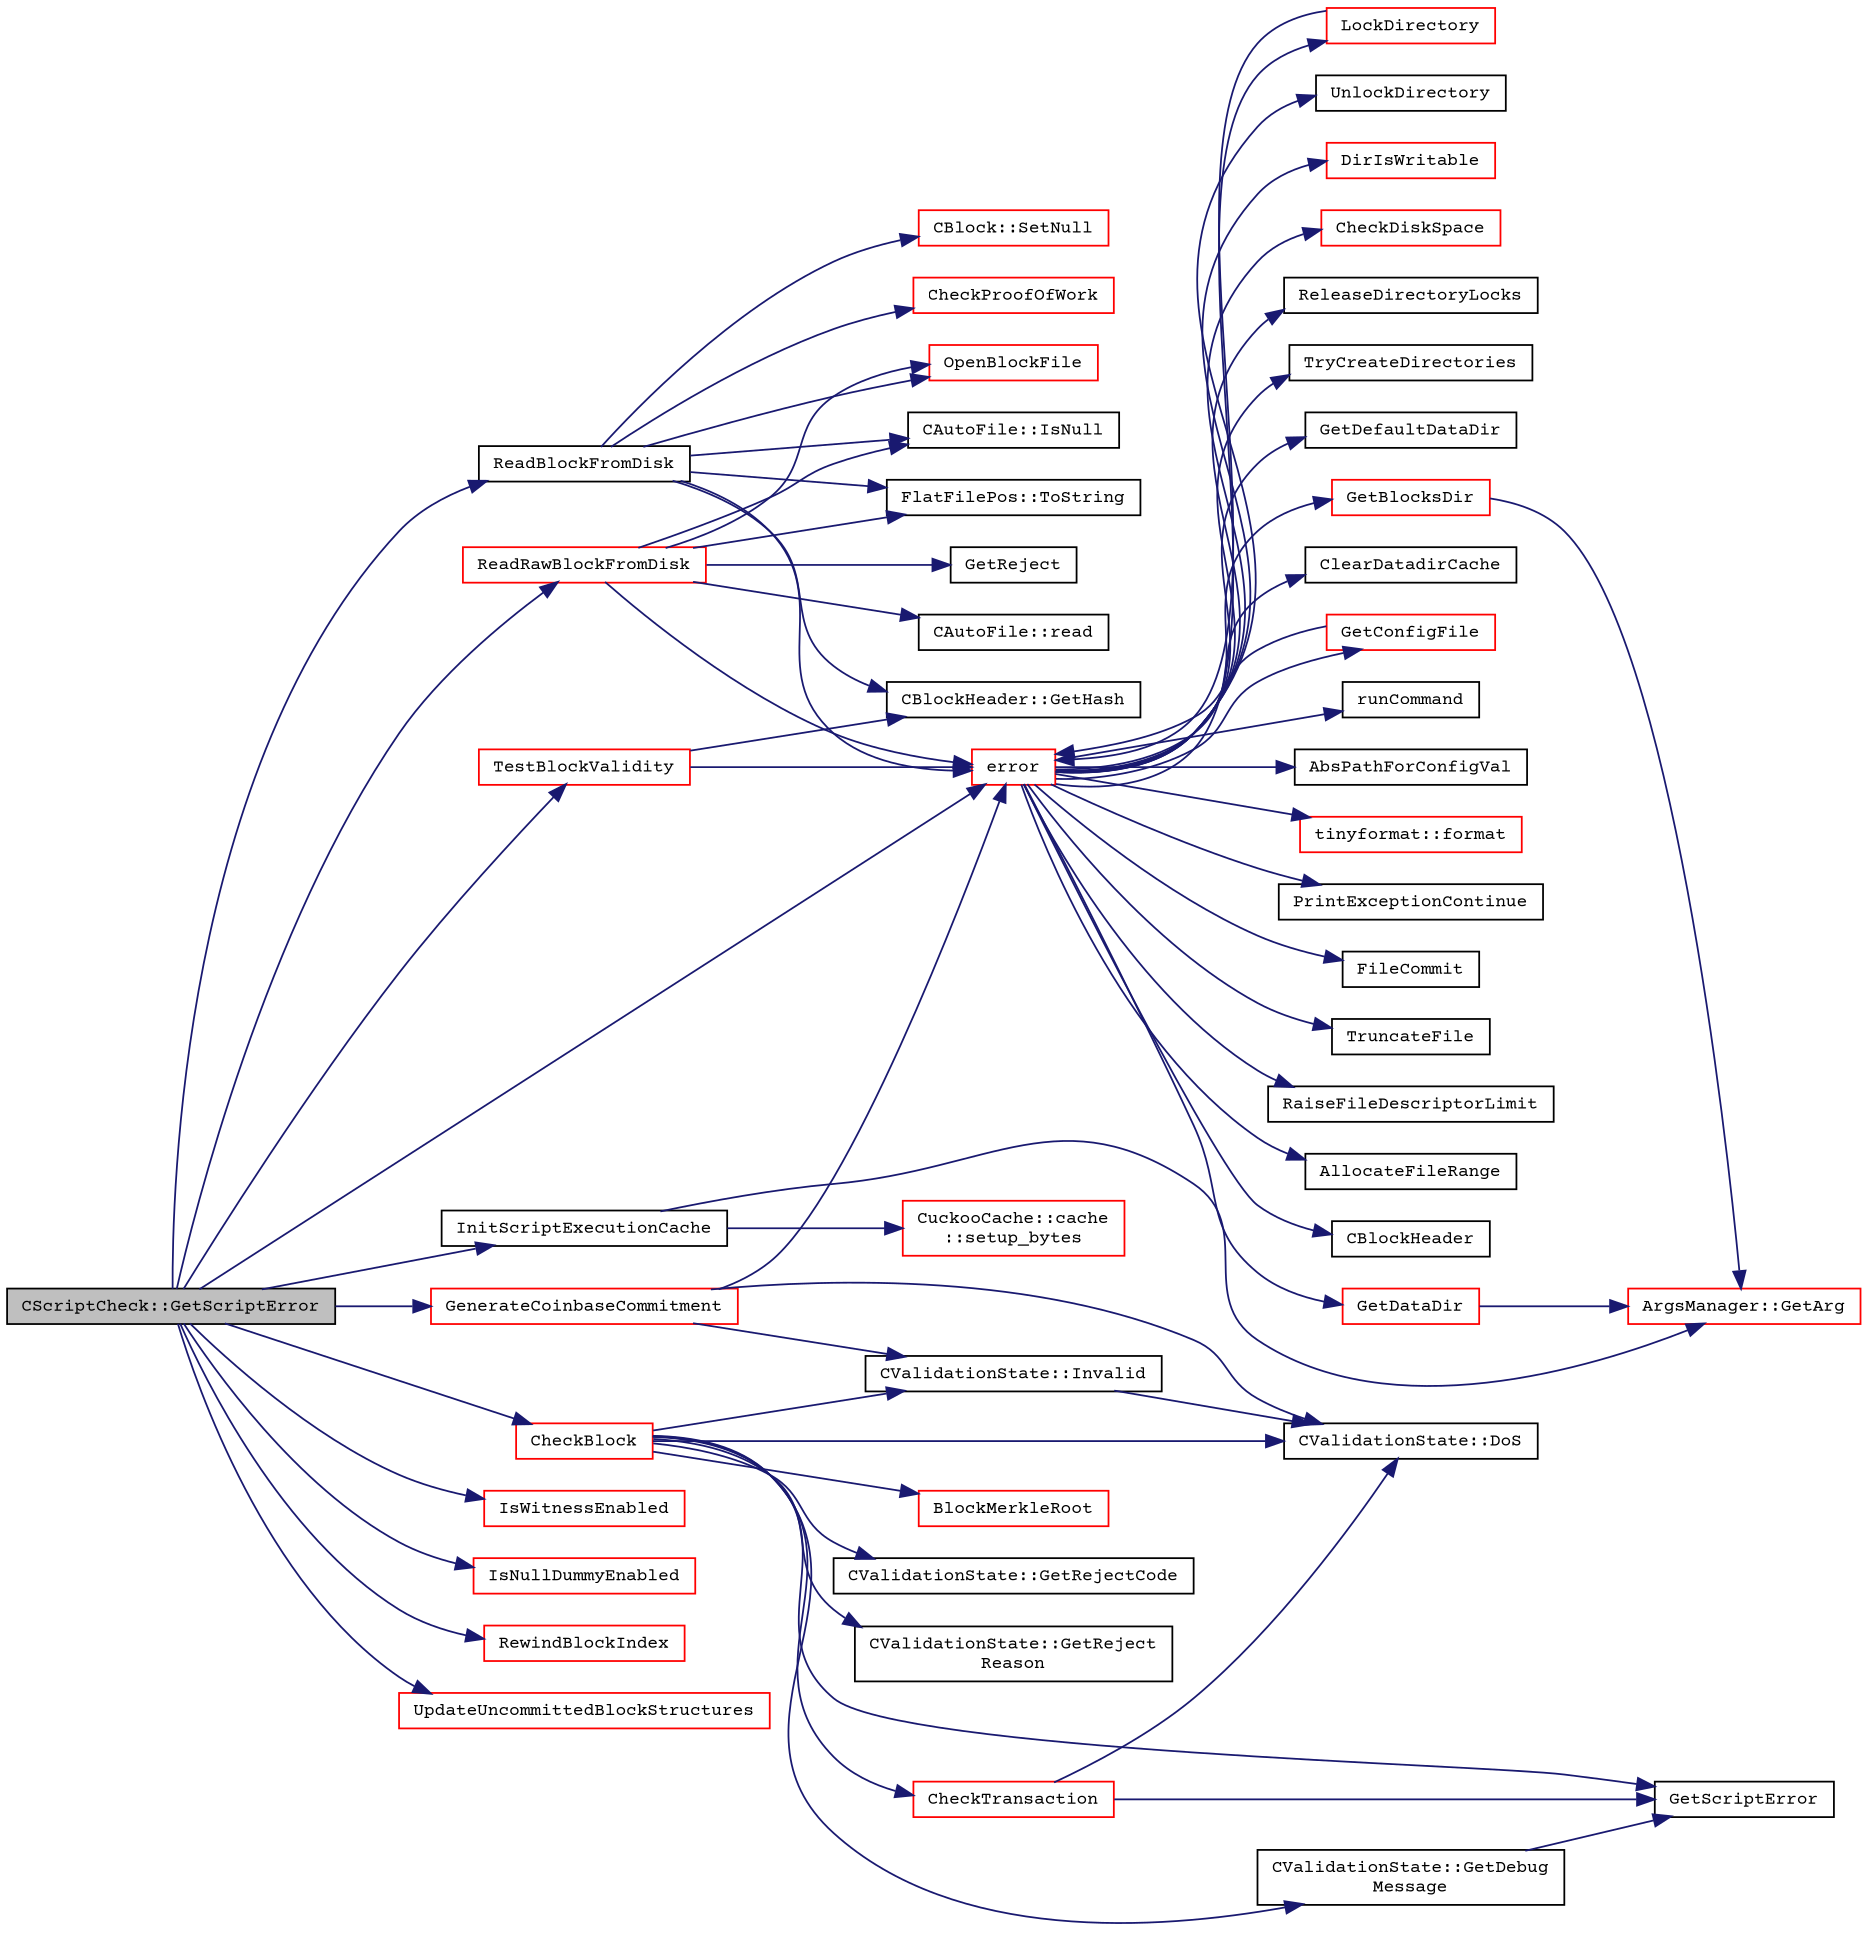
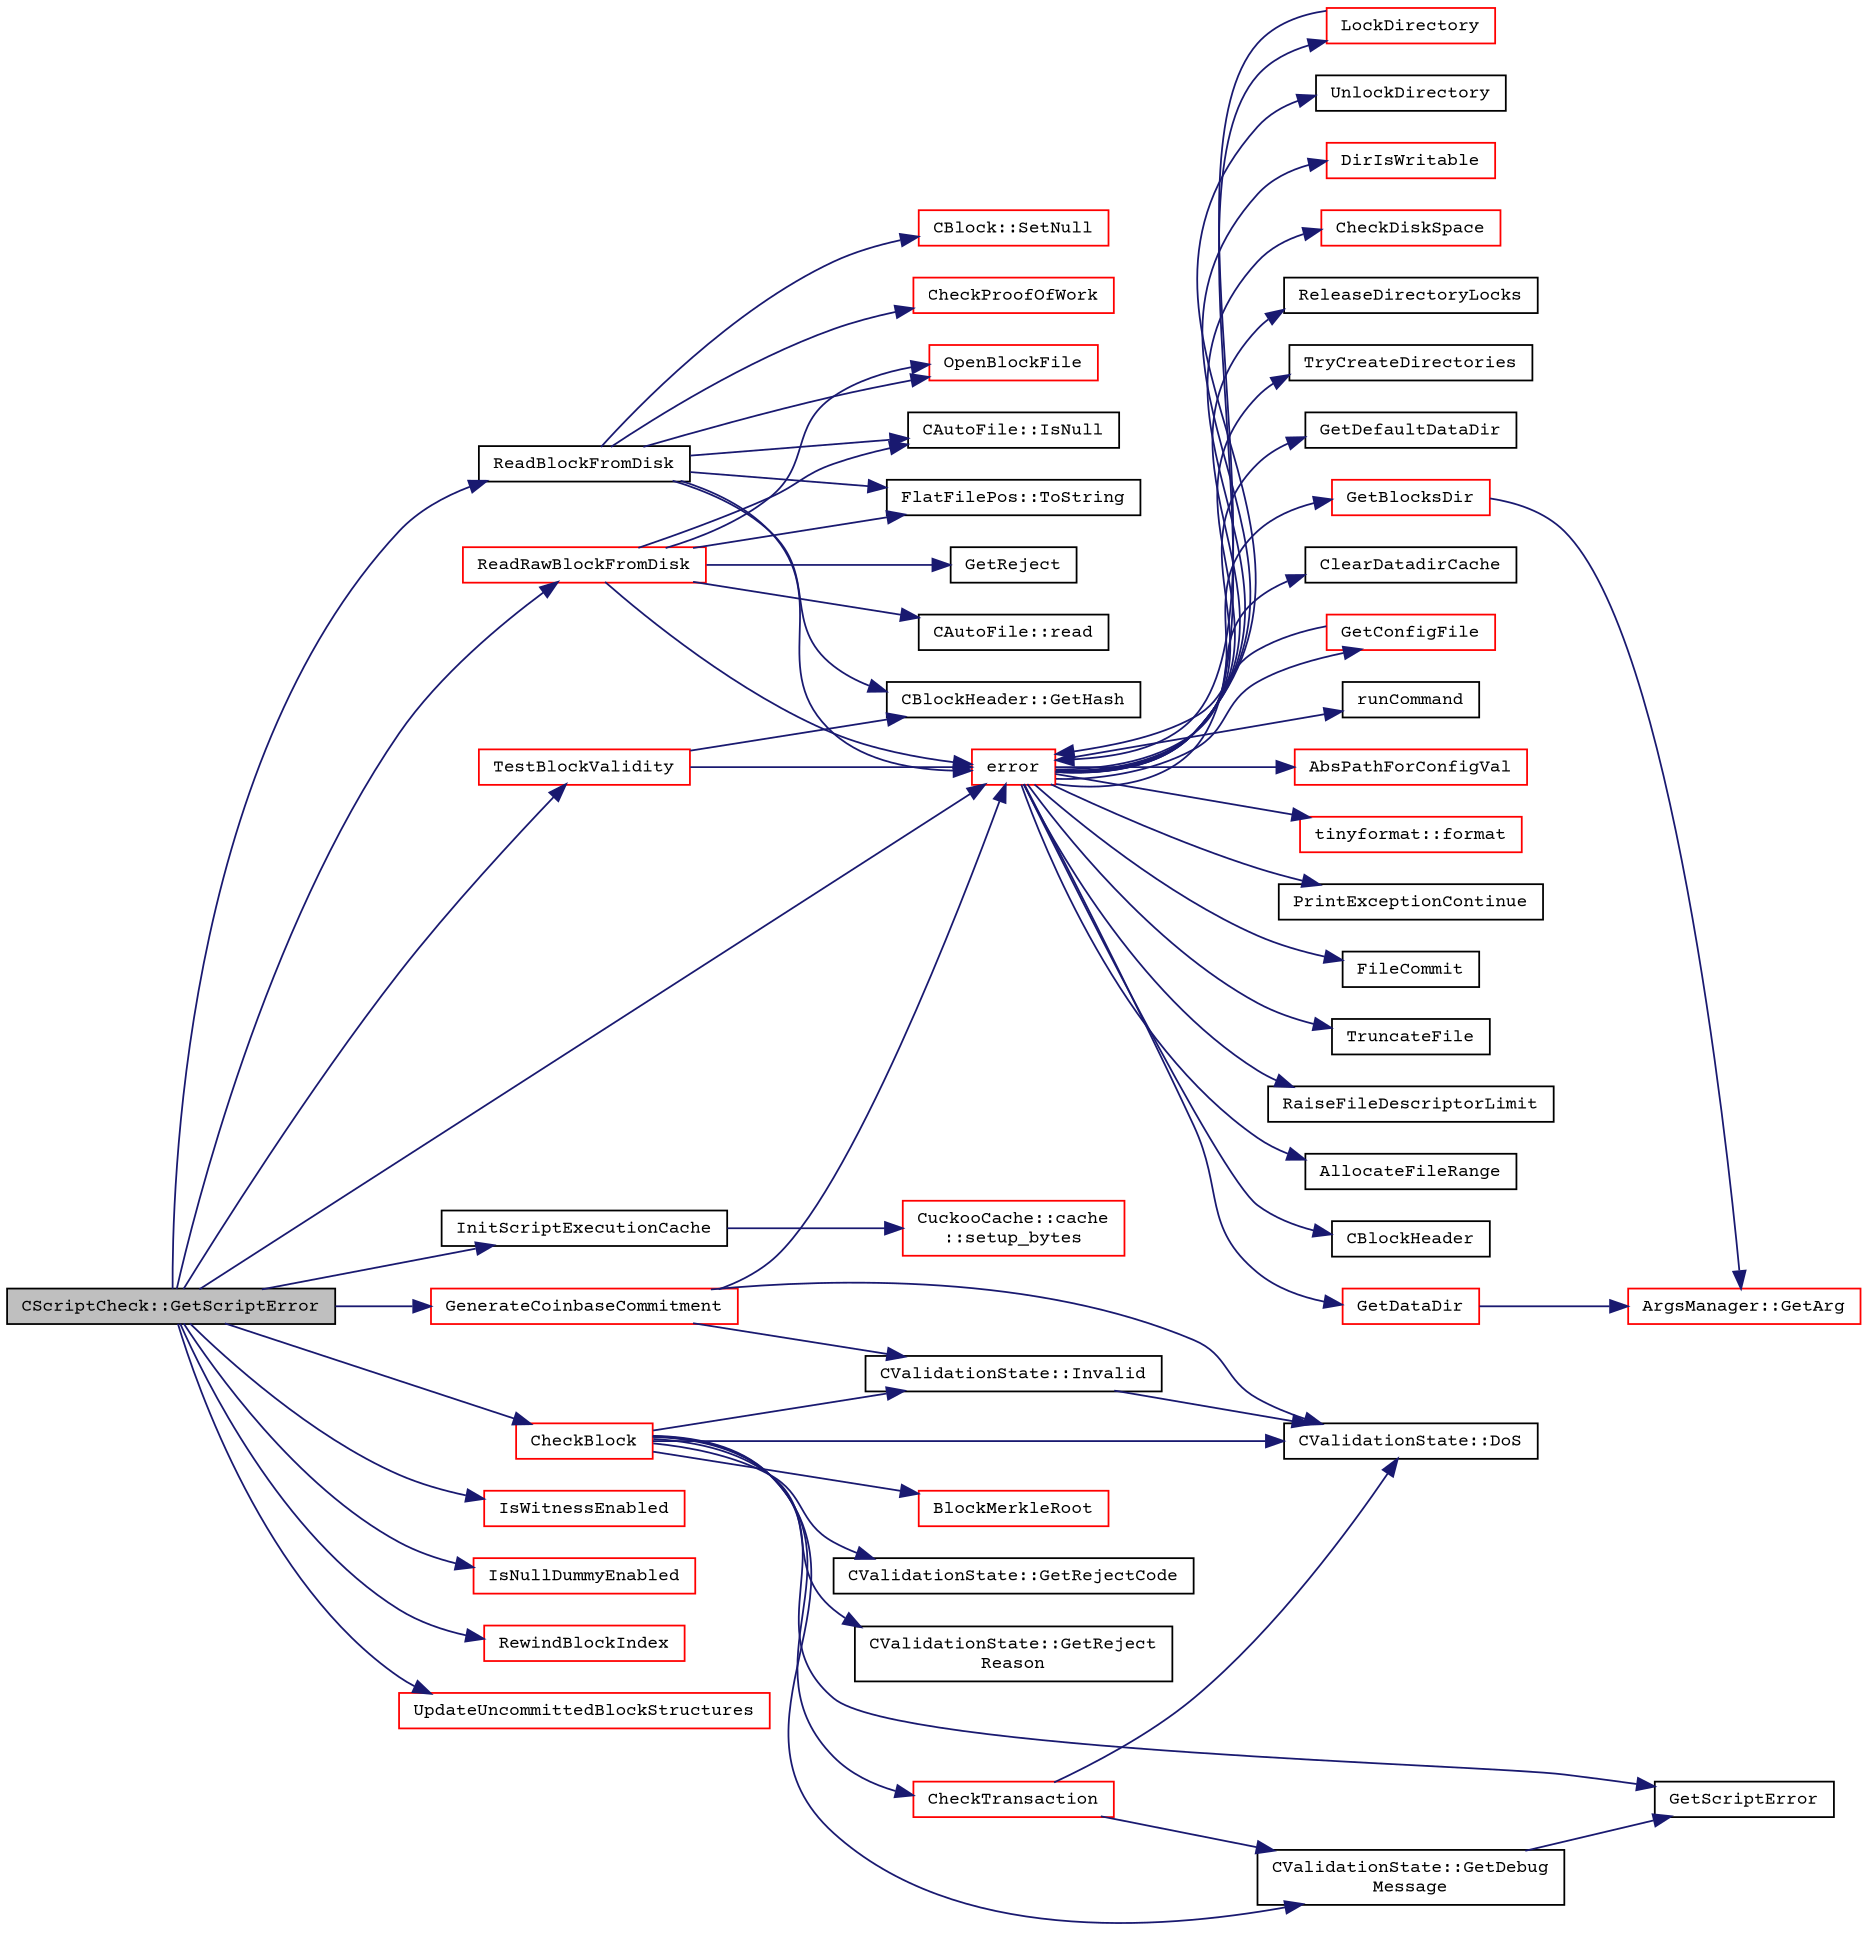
node "AbsPathForConfigVal": color black -> red
edge "InitScriptExecutionCache" -> "ArgsManager::GetArg": removed
edge "CheckTransaction" -> "GetScriptError": now "CheckTransaction" -> "CValidationState::GetDebug Message"
